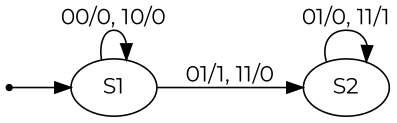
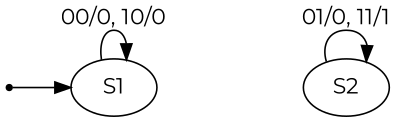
edge "S1" -> "S2": removed, label "01/1, 11/0"
